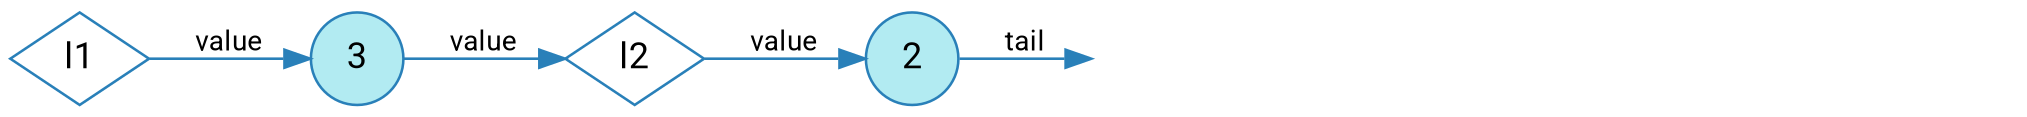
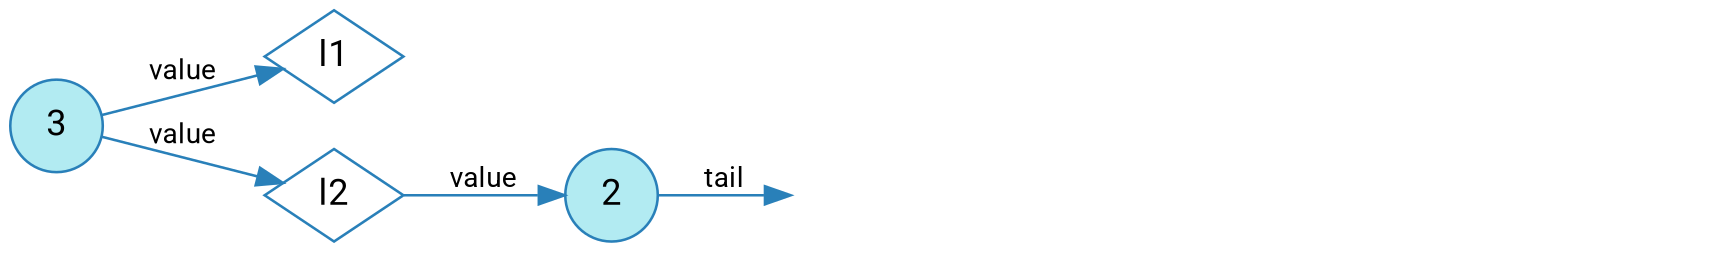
edge "l1" -> "3": reversed
